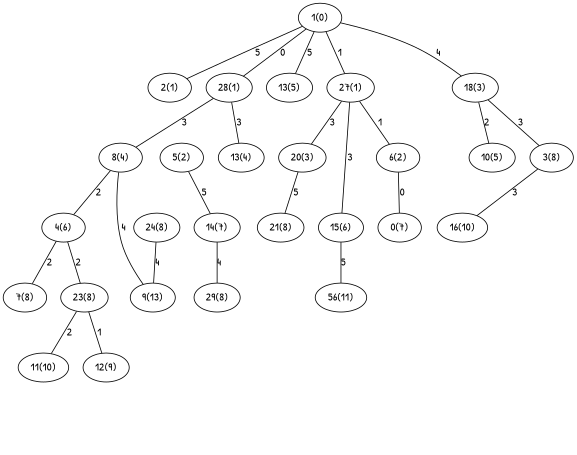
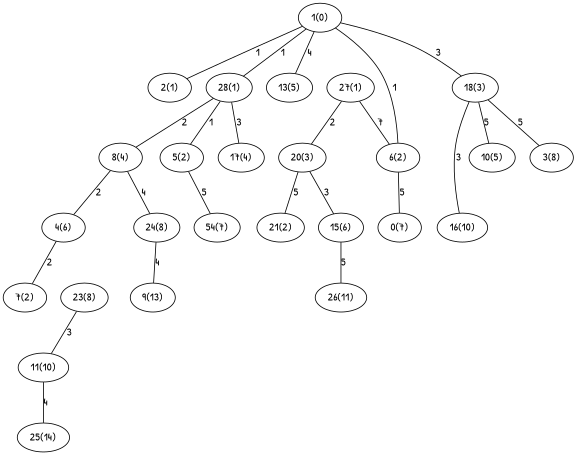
edge "1(0)" -- "2(1)": label "5" -> "1"
edge "1(0)" -- "28(1)": label "0" -> "1"
edge "1(0)" -- "13(5)": label "5" -> "4"
edge "1(0)" -- "27(1)": now "1(0)" -- "6(2)"
edge "1(0)" -- "18(3)": label "4" -> "3"
edge "28(1)" -- "8(4)": label "3" -> "2"
edge "28(1)" -- "5(2)": added, label "1"
edge "27(1)" -- "20(3)": label "3" -> "2"
edge "27(1)" -- "6(2)": label "1" -> "7"
edge "18(3)" -- "10(5)": label "2" -> "5"
edge "18(3)" -- "3(8)": label "3" -> "5"
node "13(4)": label "13(4)" -> "17(4)"
edge "27(1)" -- "15(6)": now "20(3)" -- "15(6)"
edge "3(8)" -- "16(10)": now "18(3)" -- "16(10)"
edge "6(2)" -- "0(7)": label "0" -> "5"
node "14(7)": label "14(7)" -> "54(7)"
node "21(8)": label "21(8)" -> "21(2)"
edge "8(4)" -- "9(13)": now "8(4)" -- "24(8)"
edge "4(6)" -- "23(8)": removed, label "2"
node "7(8)": label "7(8)" -> "7(2)"
node "29(8)": removed
node "56(11)": label "56(11)" -> "26(11)"
edge "23(8)" -- "11(10)": label "2" -> "3"
node "12(9)": removed
node "25(14)": added
